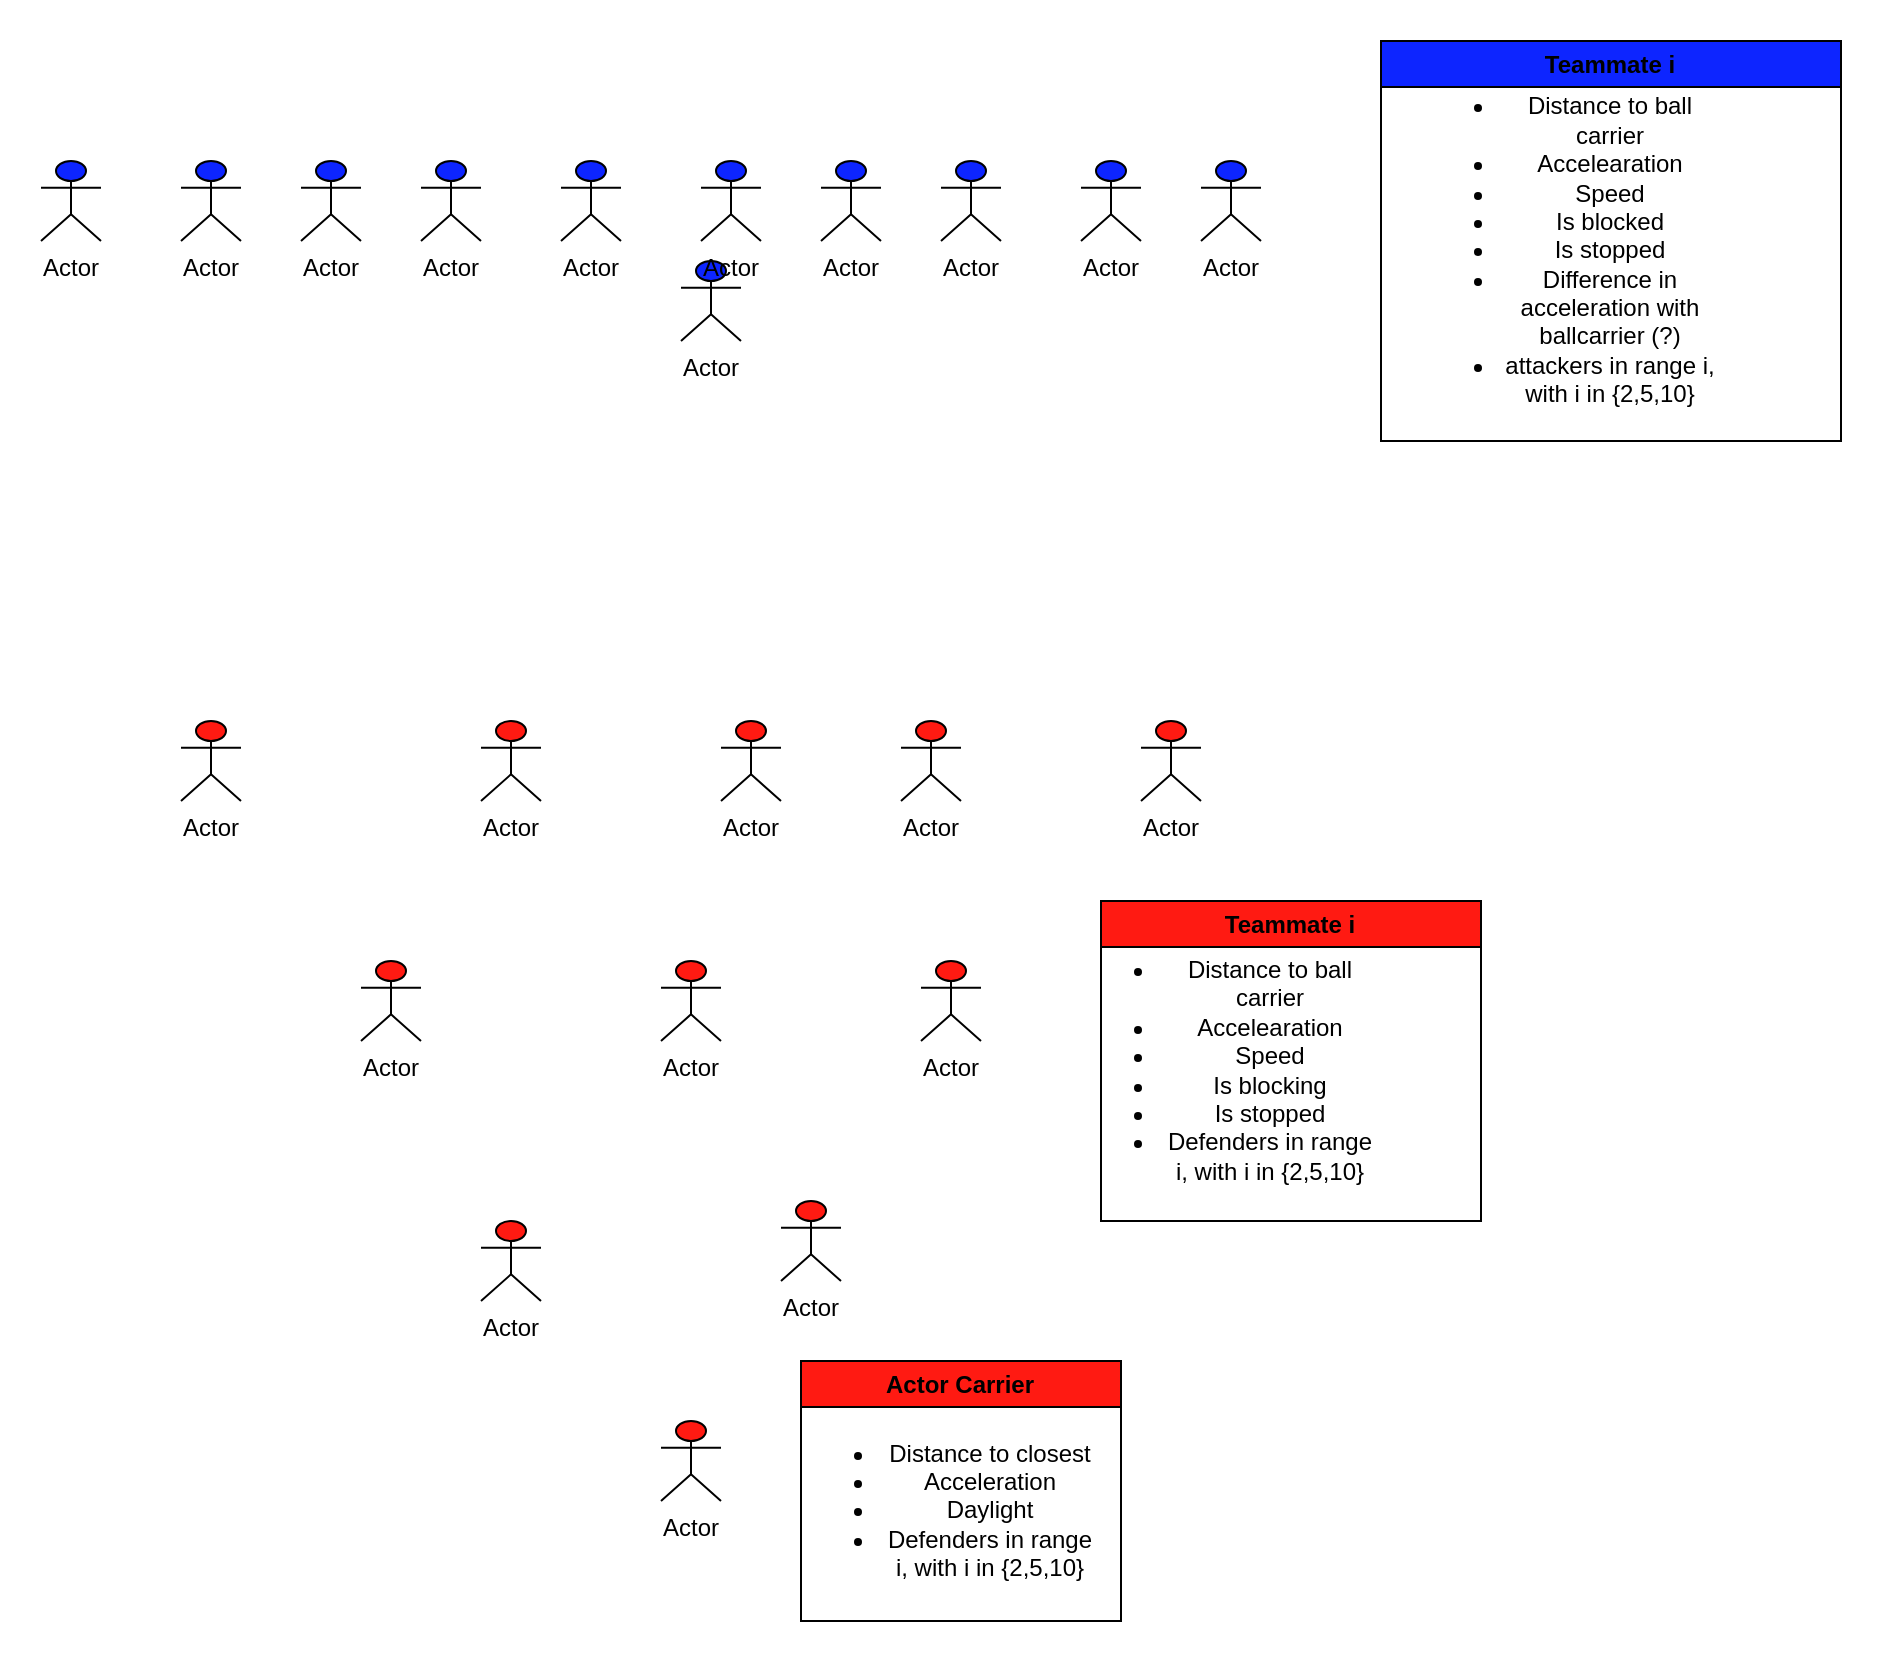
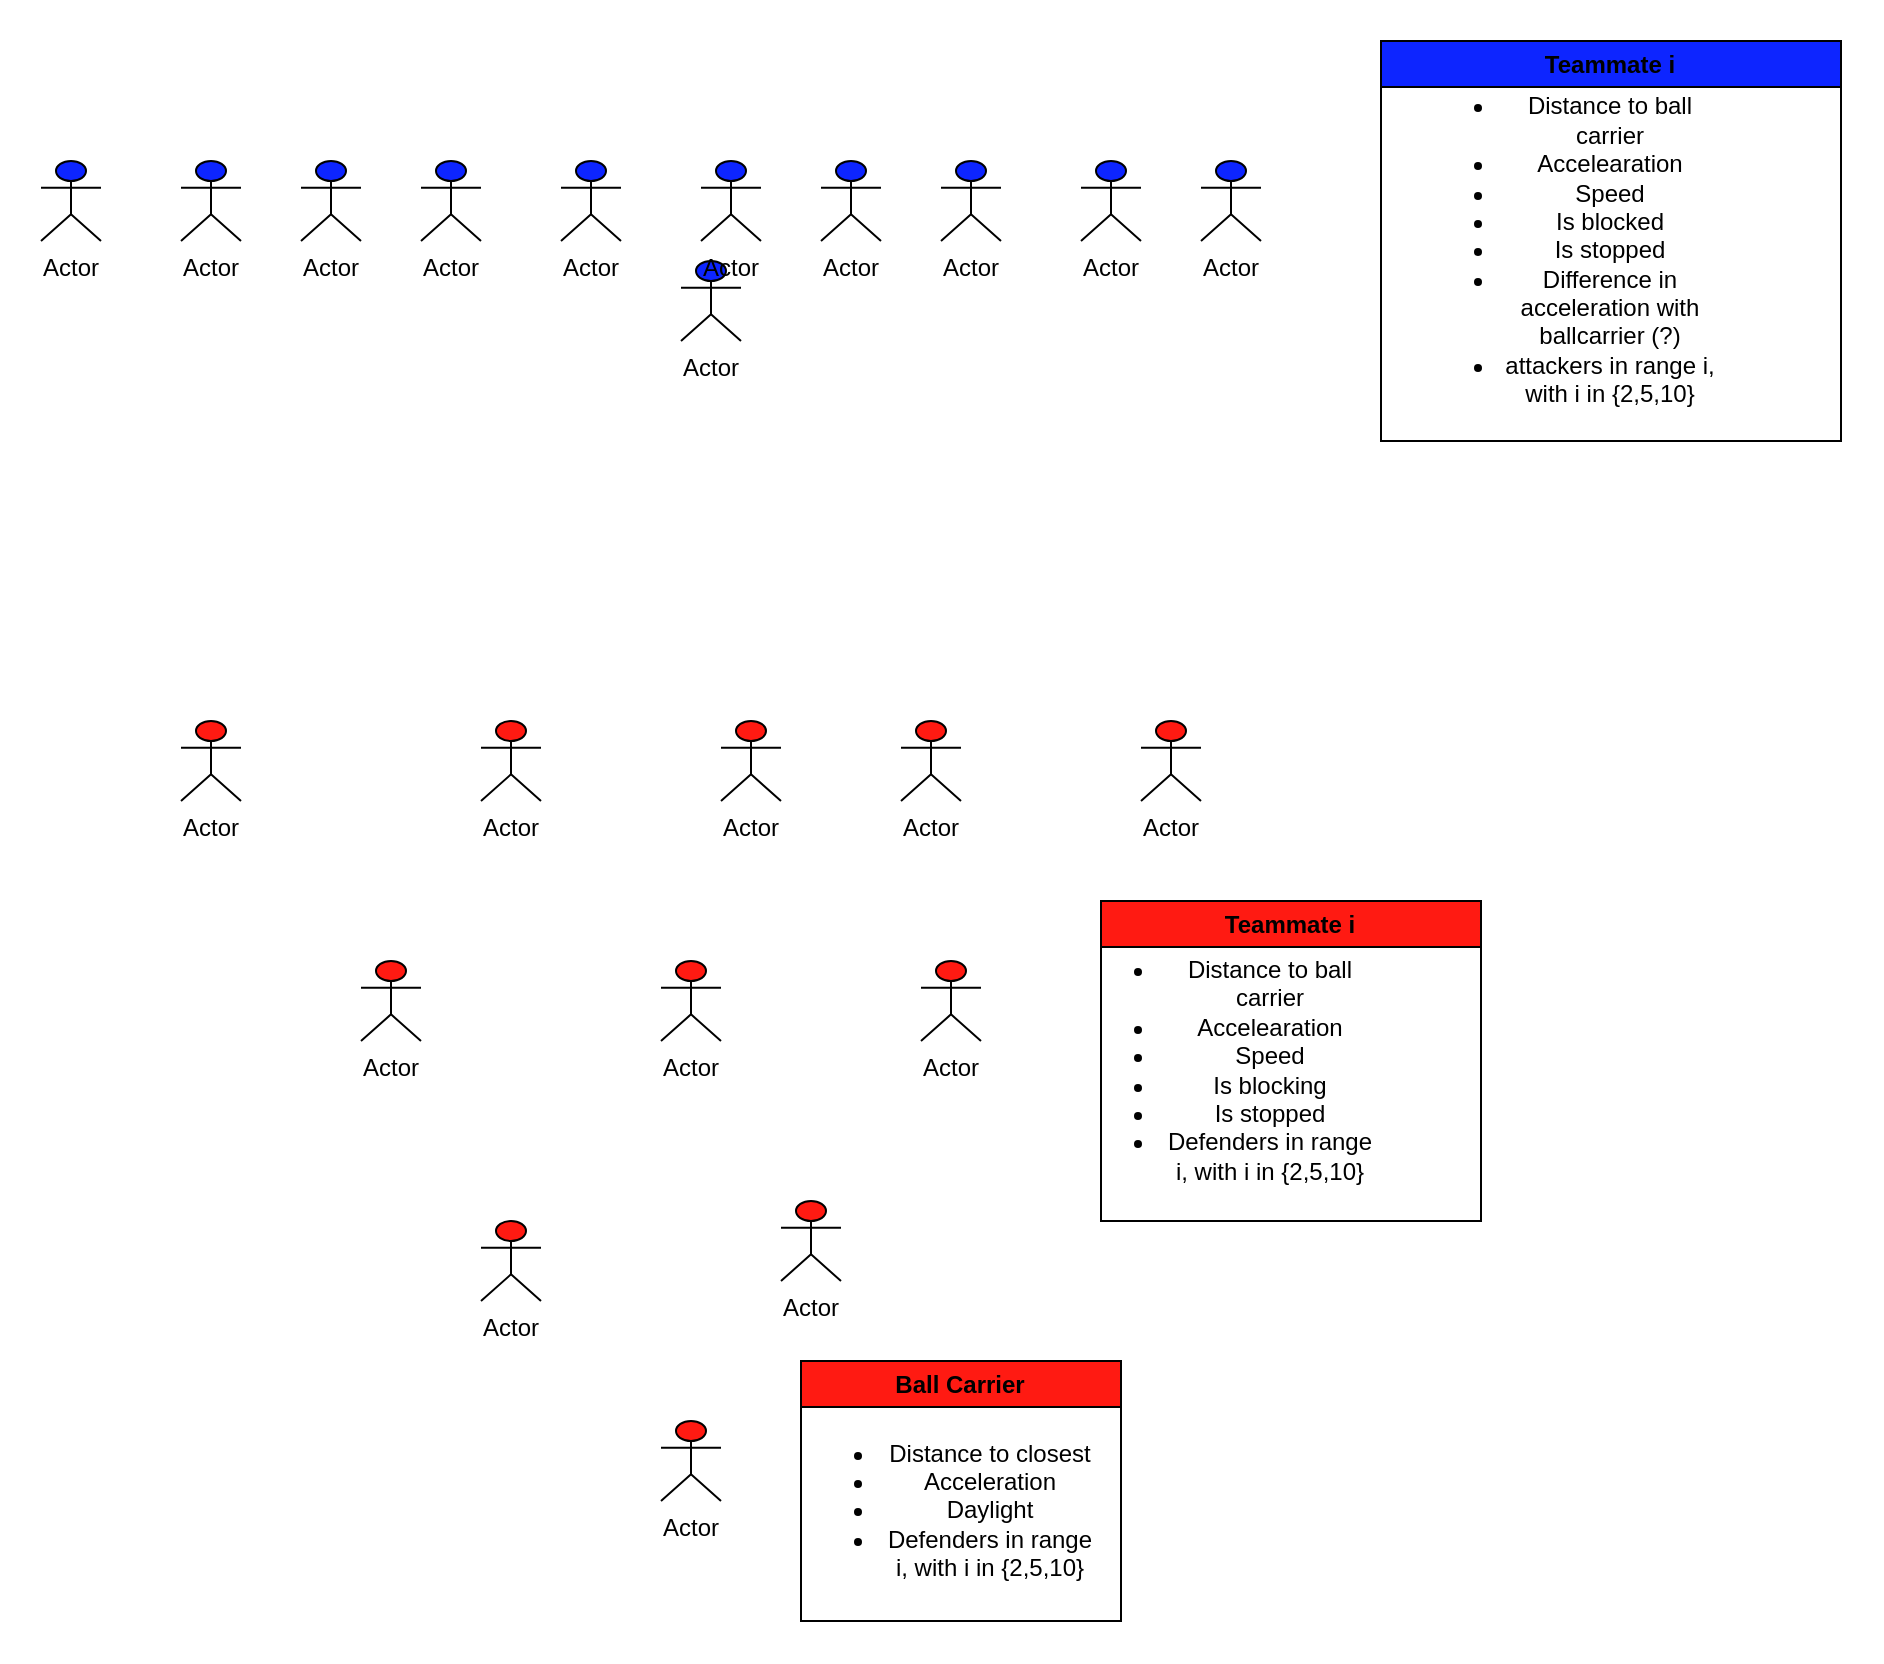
node "Actor Carrier": label "Actor Carrier" -> "Ball Carrier"
